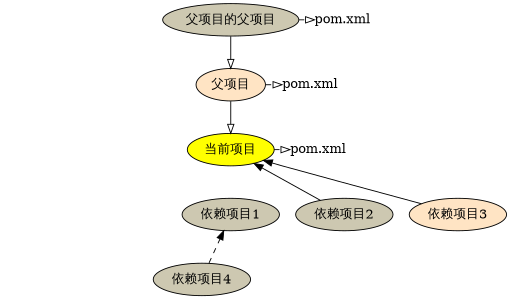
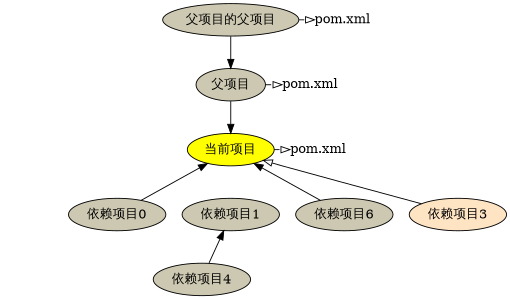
edge "父项目的父项目" -> "父项目": arrowhead onormal -> normal
node "父项目": fillcolor bisque -> cornsilk3
edge "父项目" -> "当前项目": arrowhead onormal -> normal
edge "依赖项目3" -> "当前项目": arrowhead normal -> onormal
node "依赖项目0": added
node "依赖项目2": label "依赖项目2" -> "依赖项目6"
edge "依赖项目4" -> "依赖项目1": style dashed -> solid
